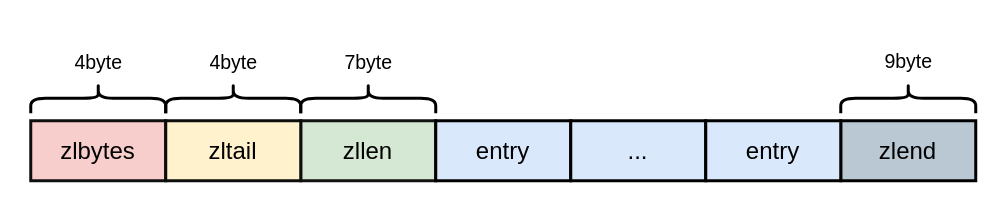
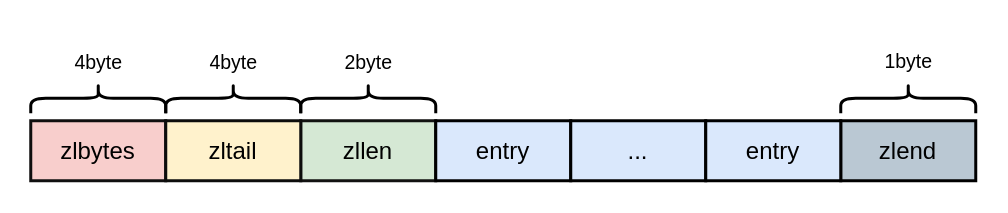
node "9byte": label "9byte" -> "1byte"
node "7byte": label "7byte" -> "2byte"
